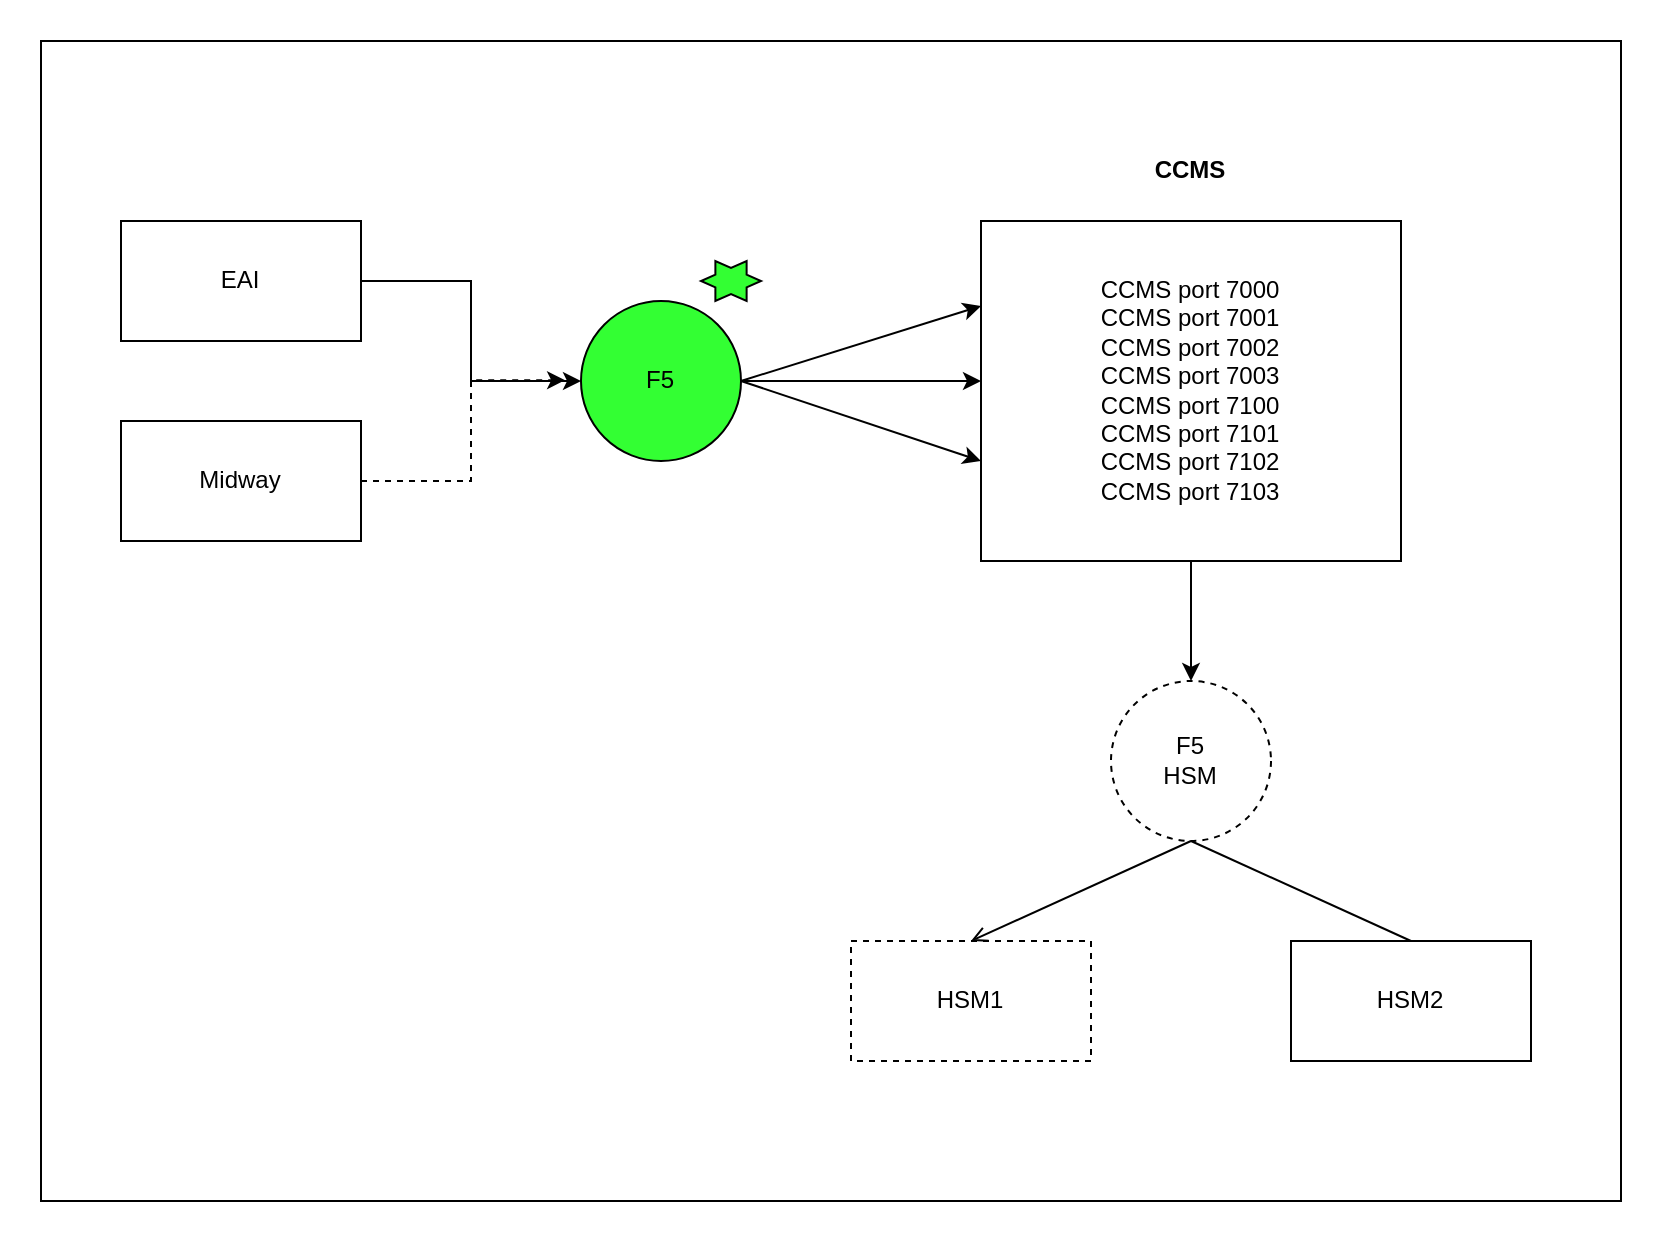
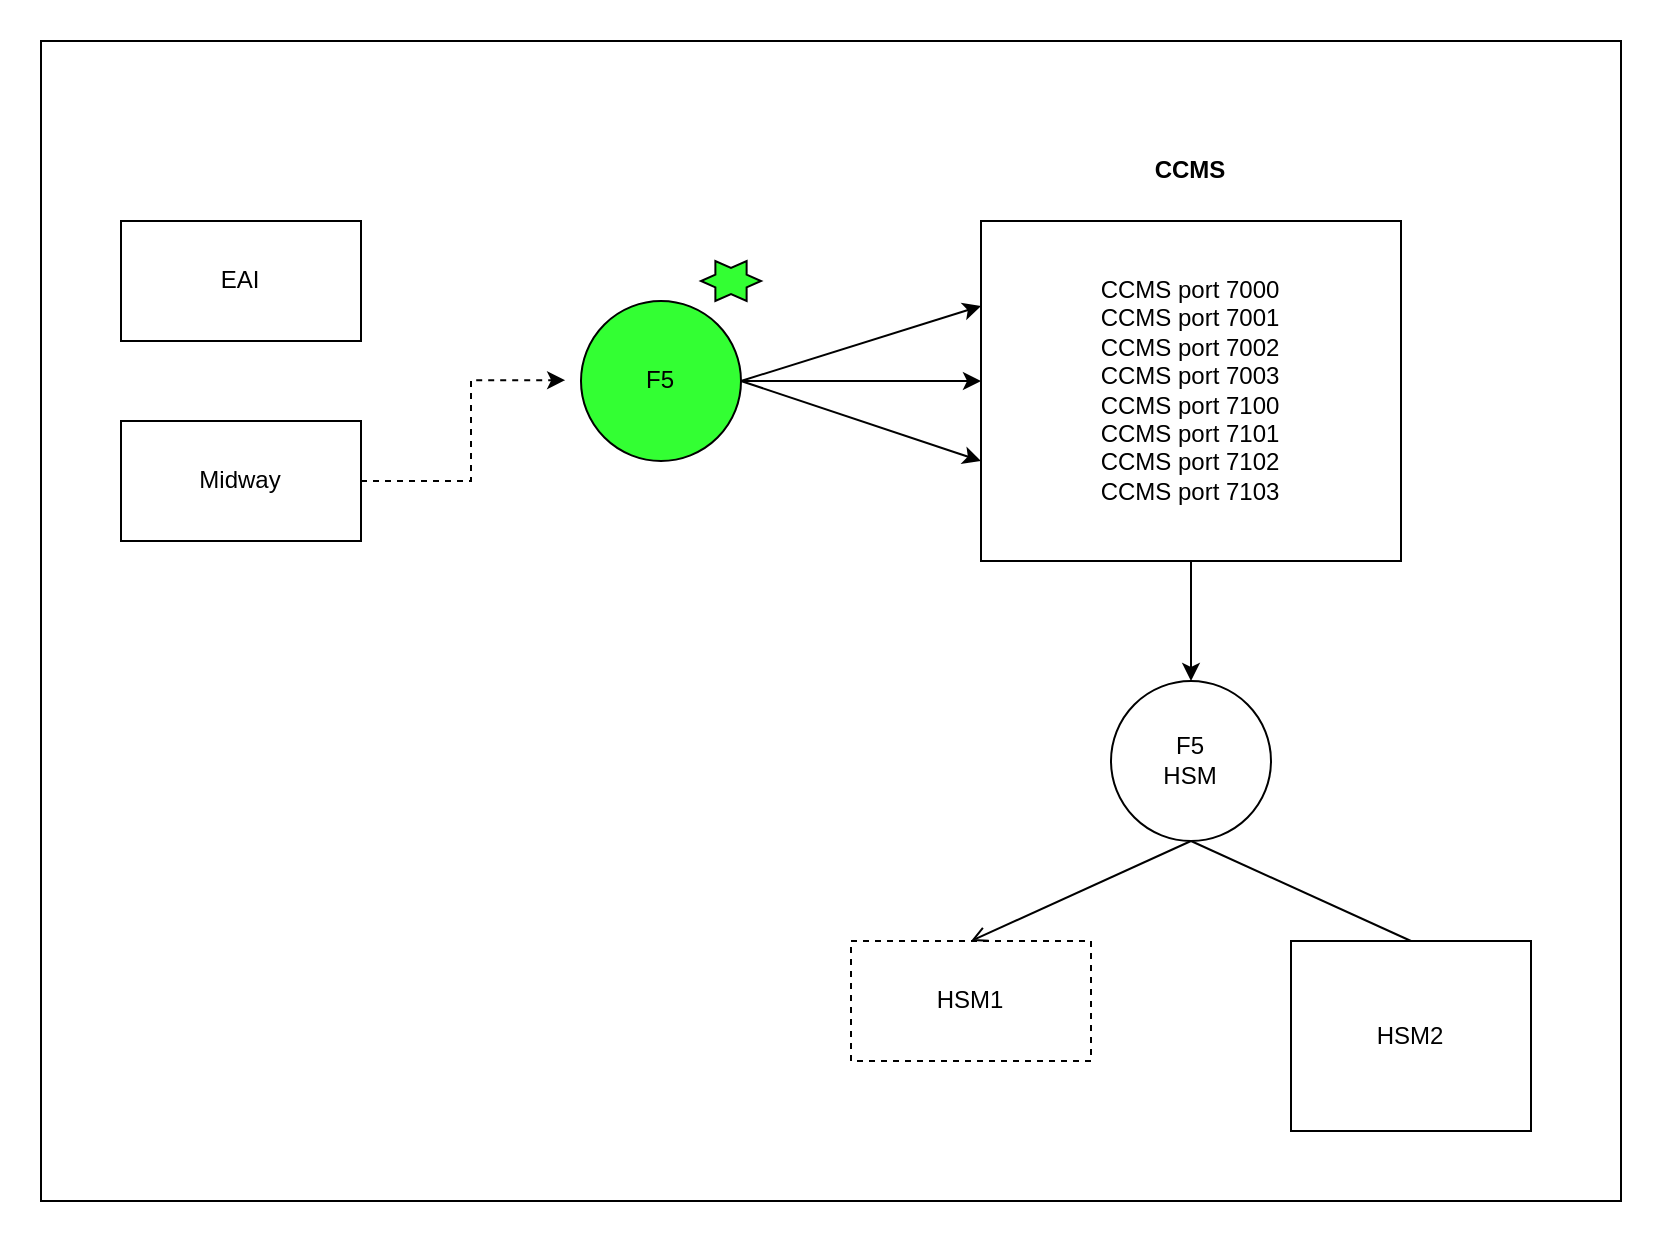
edge "EAI" -> "F5": removed
node "F5 HSM": style dashed -> solid
node "HSM2": size 240x120 -> 240x190
